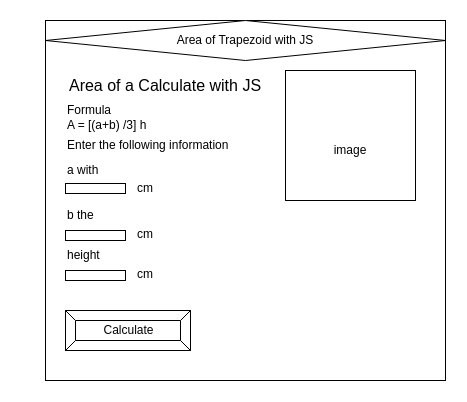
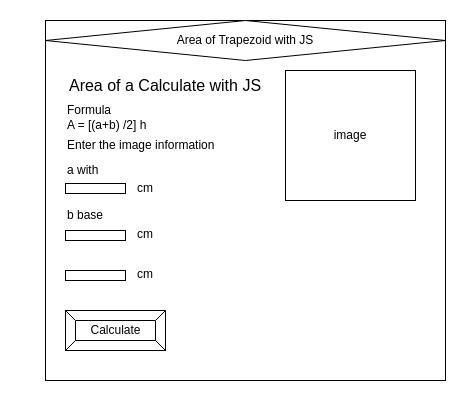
node "Formula A = [(a+b) /3] h": label "Formula A = [(a+b) /3] h" -> "Formula A = [(a+b) /2] h"
node "Enter the following information": label "Enter the following information" -> "Enter the image information"
node "image": moved (351, 151) -> (351, 136)
node "b the": label "b the" -> "b base"
node "height": removed
node "Calculate": size 125x40 -> 100x40
